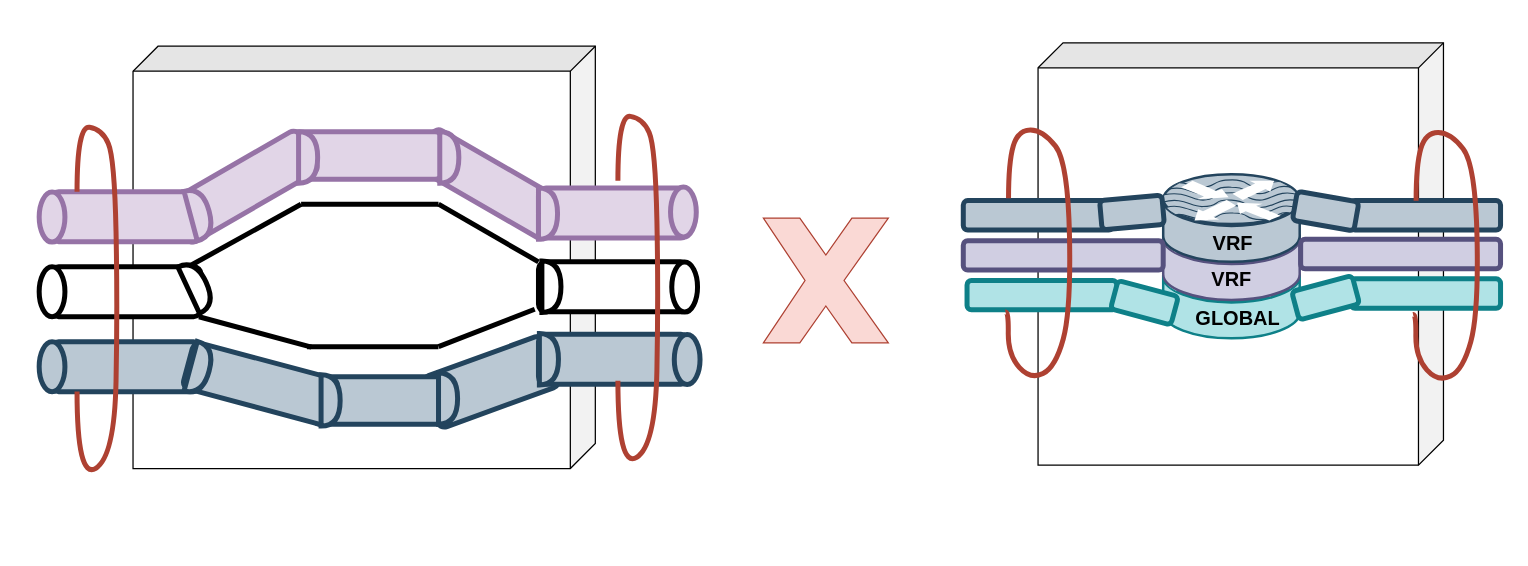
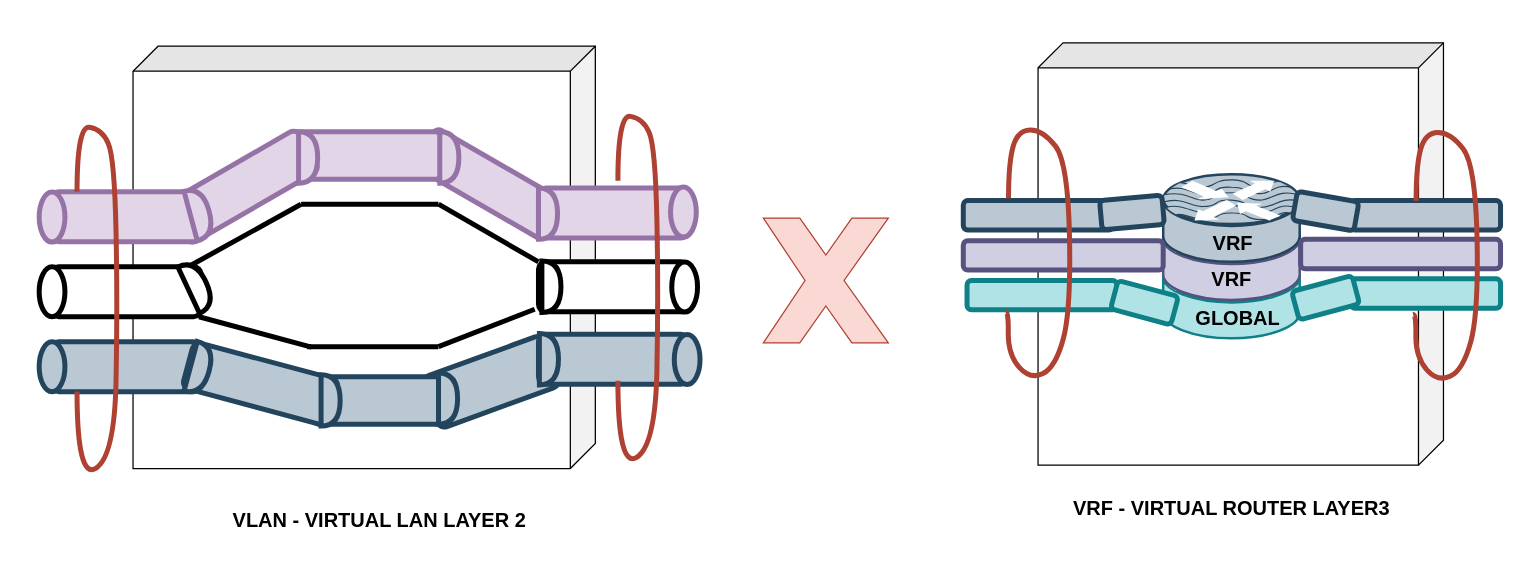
node "VRF - VIRTUAL ROUTER LAYER3": added
node "VLAN - VIRTUAL LAN LAYER 2": added
